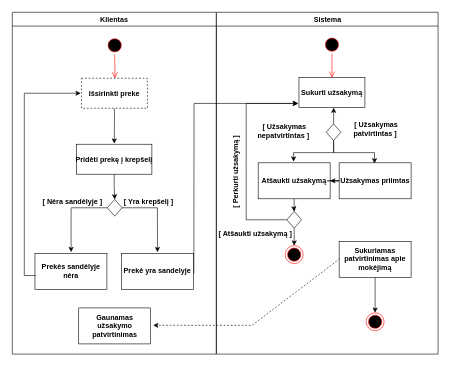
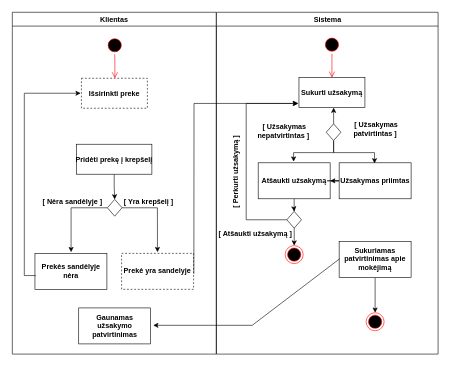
edge "Išsirinkti preke" -> "Pridėti prekę į krepšelį": removed
node "Prekė yra sandelyje": style solid -> dashed
edge "Sukuriamas patvirtinimas apie mokėjimą" -> "Gaunamas užsakymo patvirtinimas": style dashed -> solid
